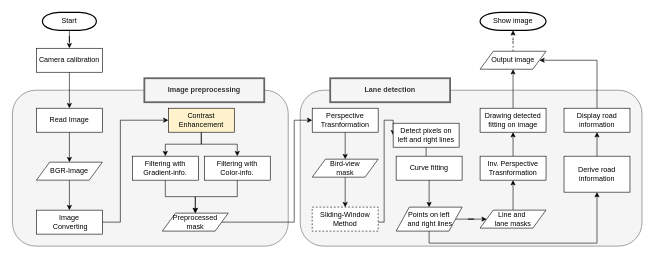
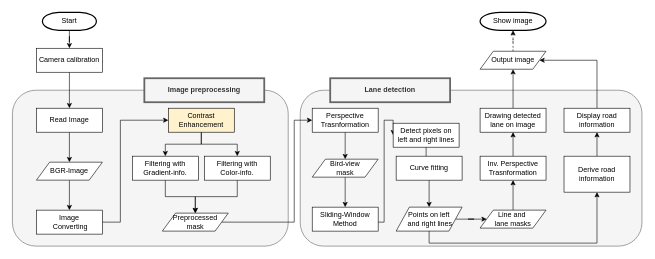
node "Drawing detected fitting on image": label "Drawing detected fitting on image" -> "Drawing detected lane on image"
node "Sliding-Window Method": style dashed -> solid
